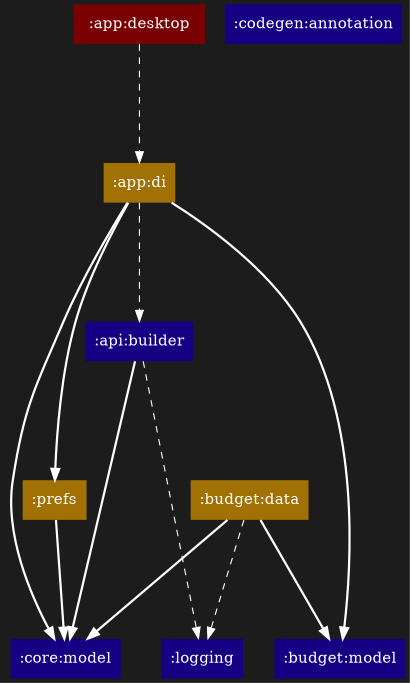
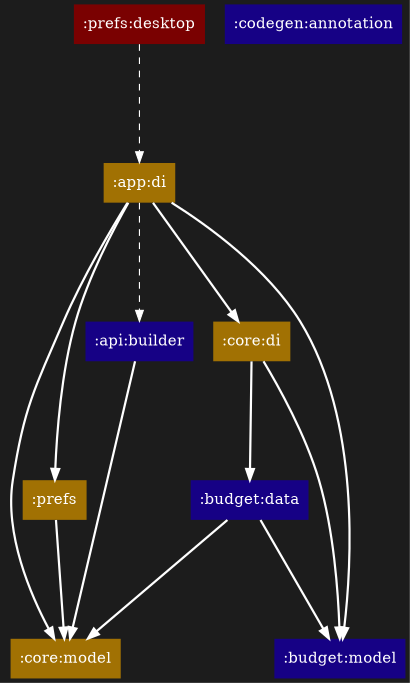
node ":app:desktop": label ":app:desktop" -> ":prefs:desktop"
node ":core:di": added
node ":budget:data": fillcolor #a17103 -> #160185
node ":core:model": fillcolor #160185 -> #a17103
node ":logging": removed
